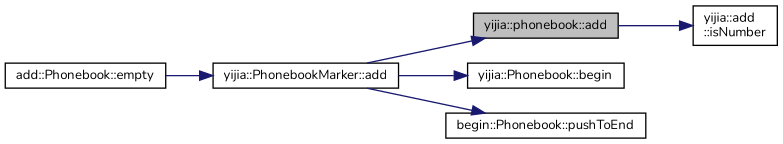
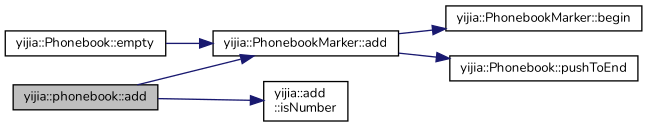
edge "yijia::PhonebookMarker::add" -> "yijia::phonebook::add": reversed
node "add::Phonebook::empty": label "add::Phonebook::empty" -> "yijia::Phonebook::empty"
node "yijia::Phonebook::begin": label "yijia::Phonebook::begin" -> "yijia::PhonebookMarker::begin"
node "begin::Phonebook::pushToEnd": label "begin::Phonebook::pushToEnd" -> "yijia::Phonebook::pushToEnd"
